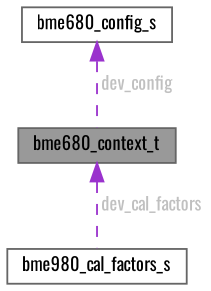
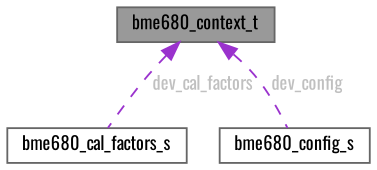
edge "bme680_context_t" -> "bme680_config_s": reversed
node "bme980_cal_factors_s": label "bme980_cal_factors_s" -> "bme680_cal_factors_s"
